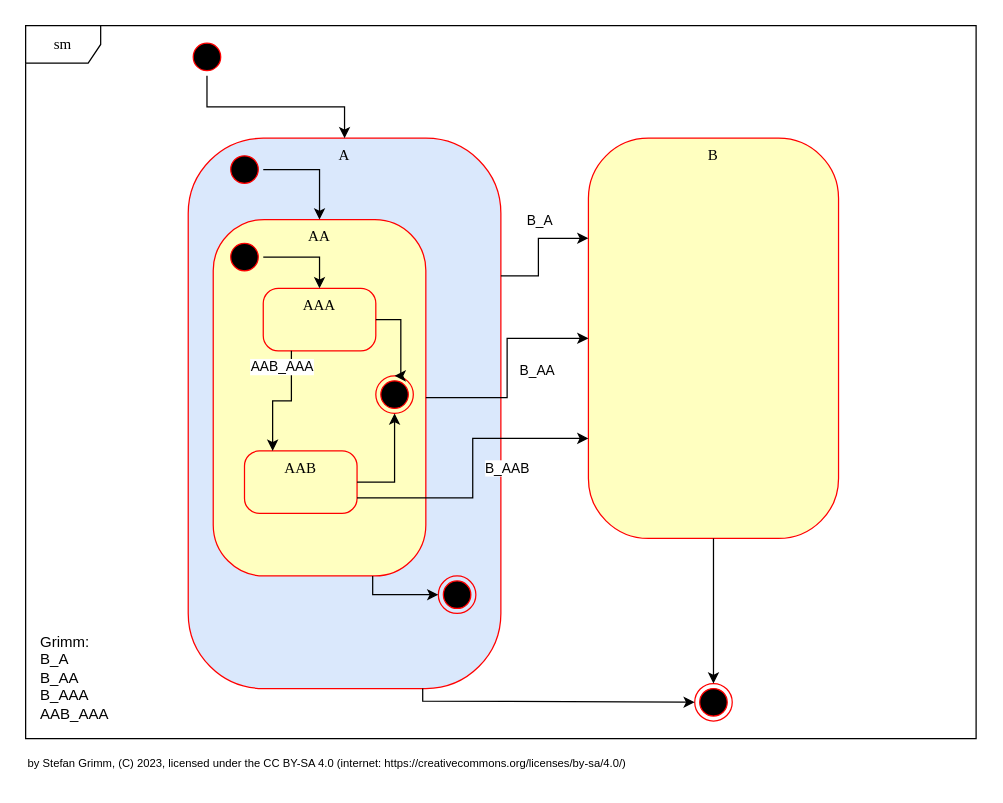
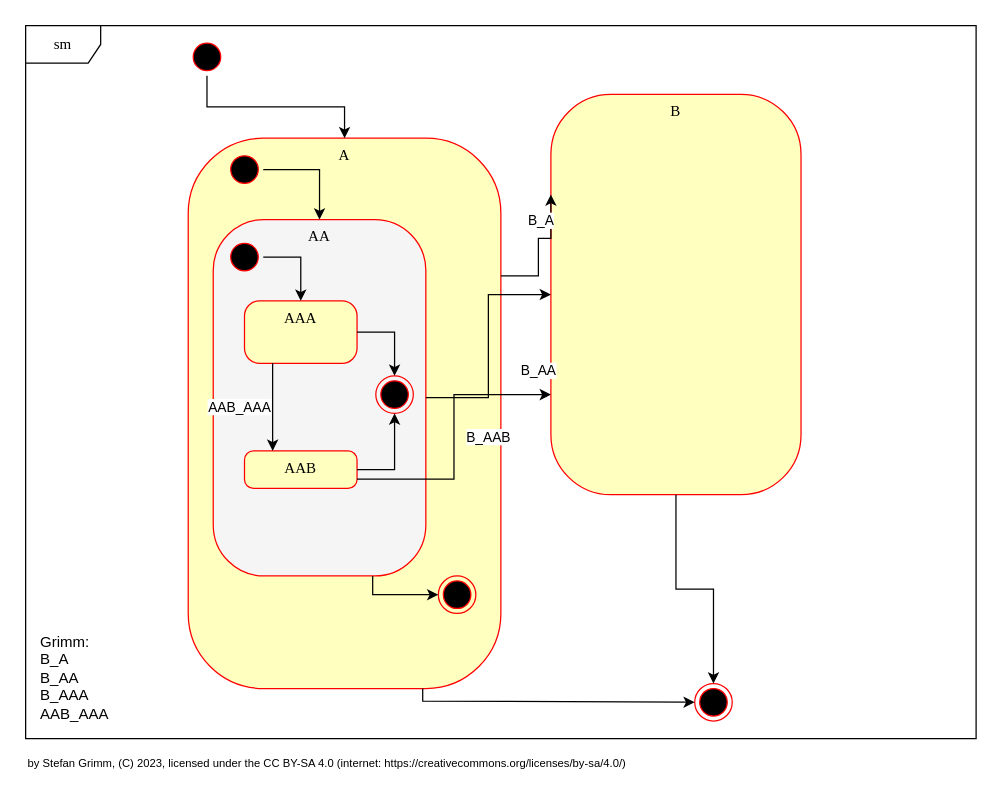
node "A": fillcolor #dae8fc -> #ffffc0
node "AAA": moved (319, 319) -> (301, 332)
node "B": moved (713, 338) -> (676, 294)
node "AA": fillcolor #ffffc0 -> #f5f5f5
node "AAB": size 113x63 -> 113x38
